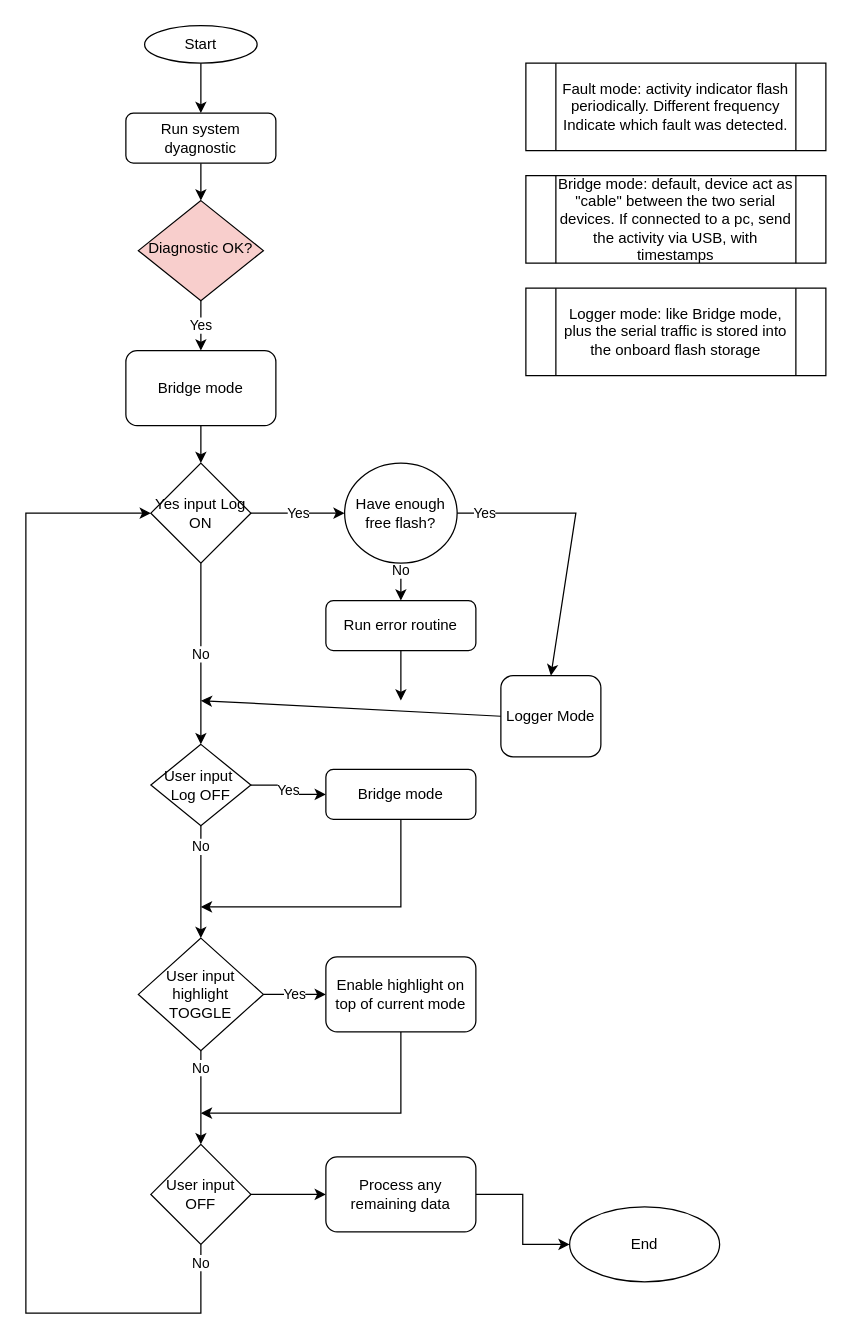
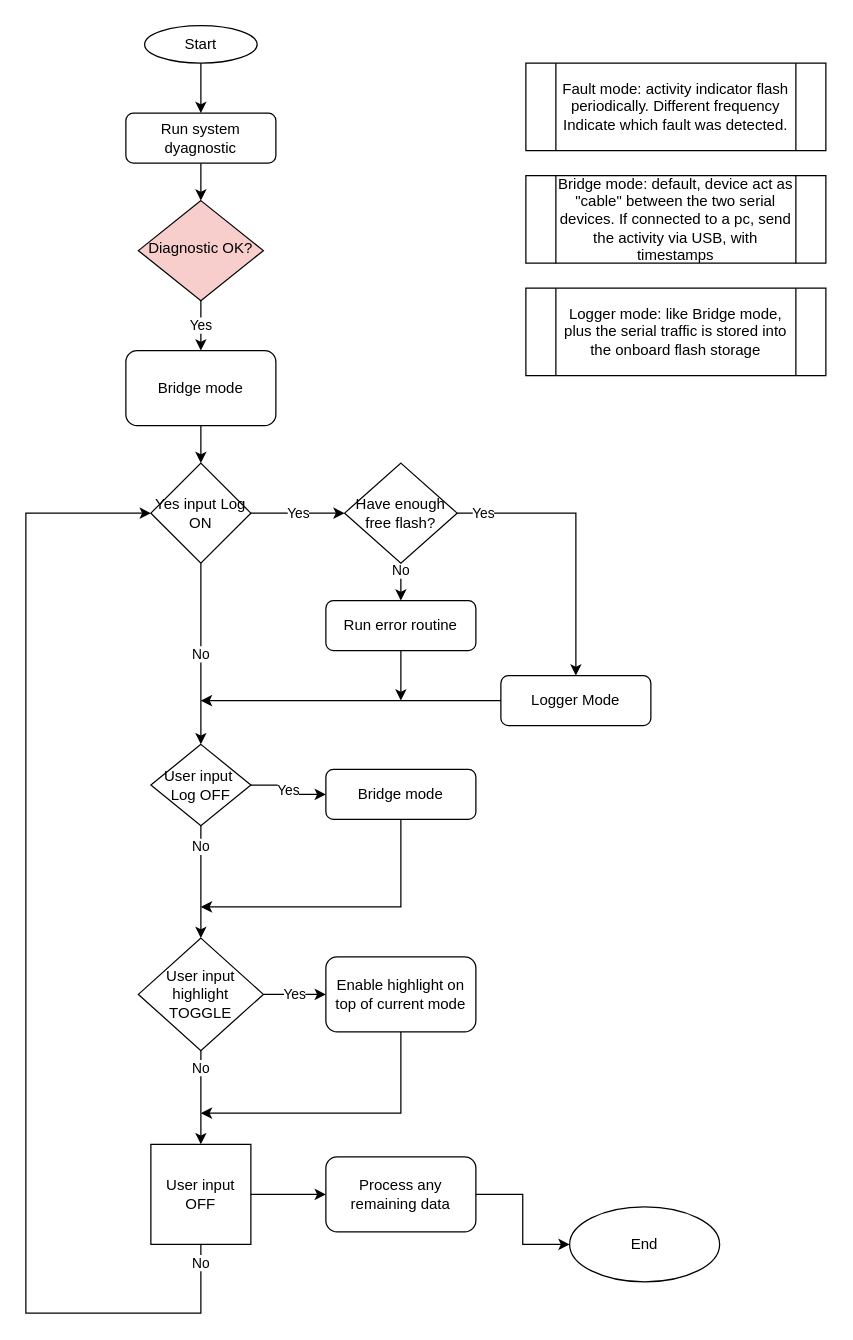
node "Have enough free flash?": shape ellipse -> diamond
node "Logger Mode": size 100x81 -> 150x50
node "User input OFF": shape diamond -> rectangle
